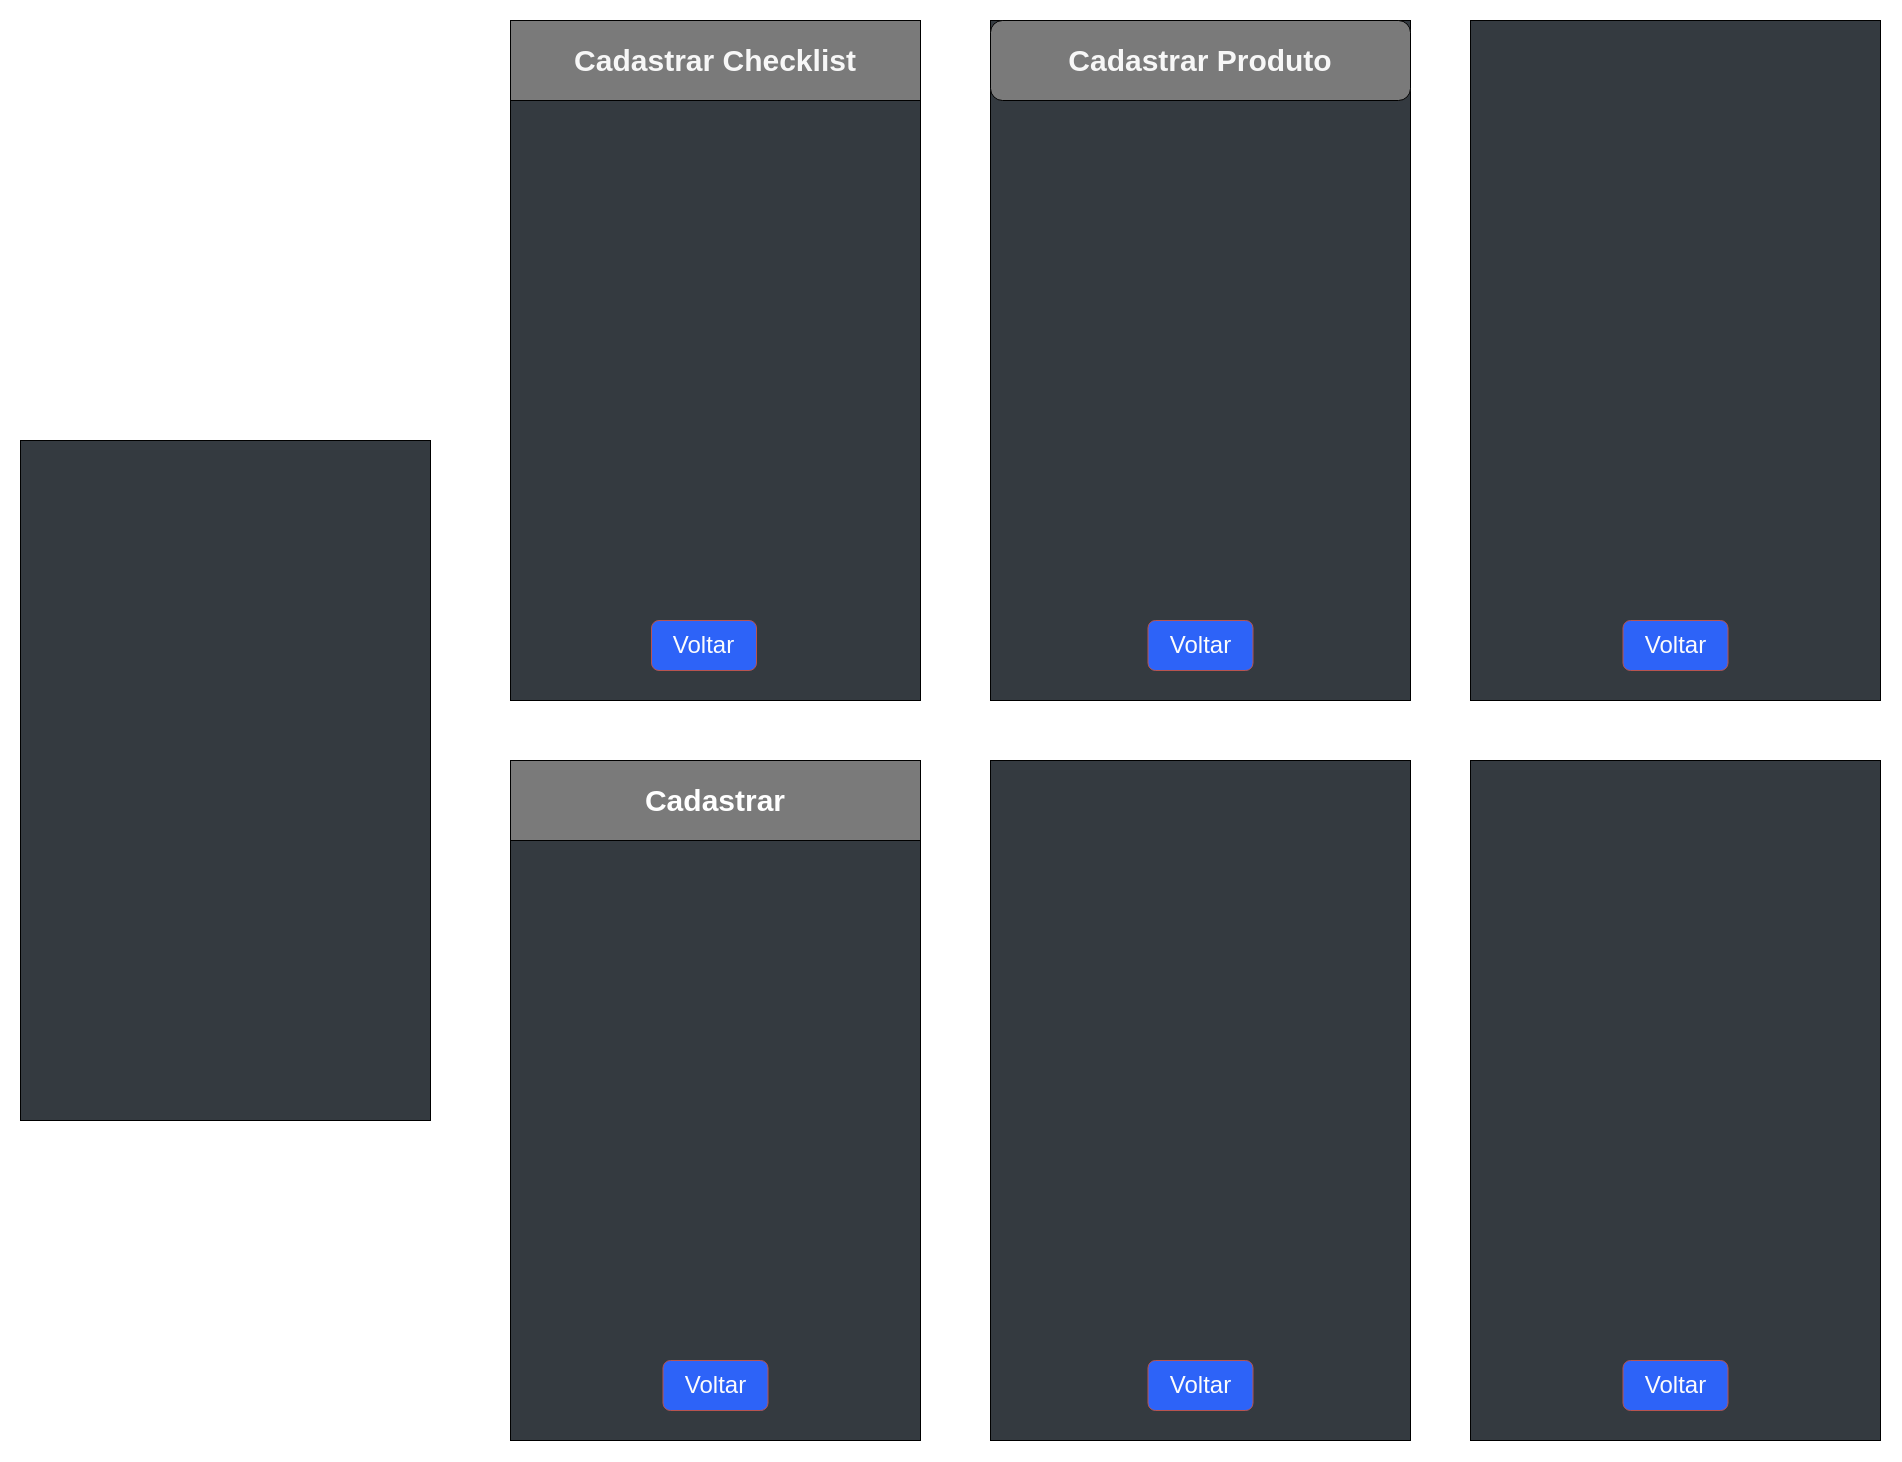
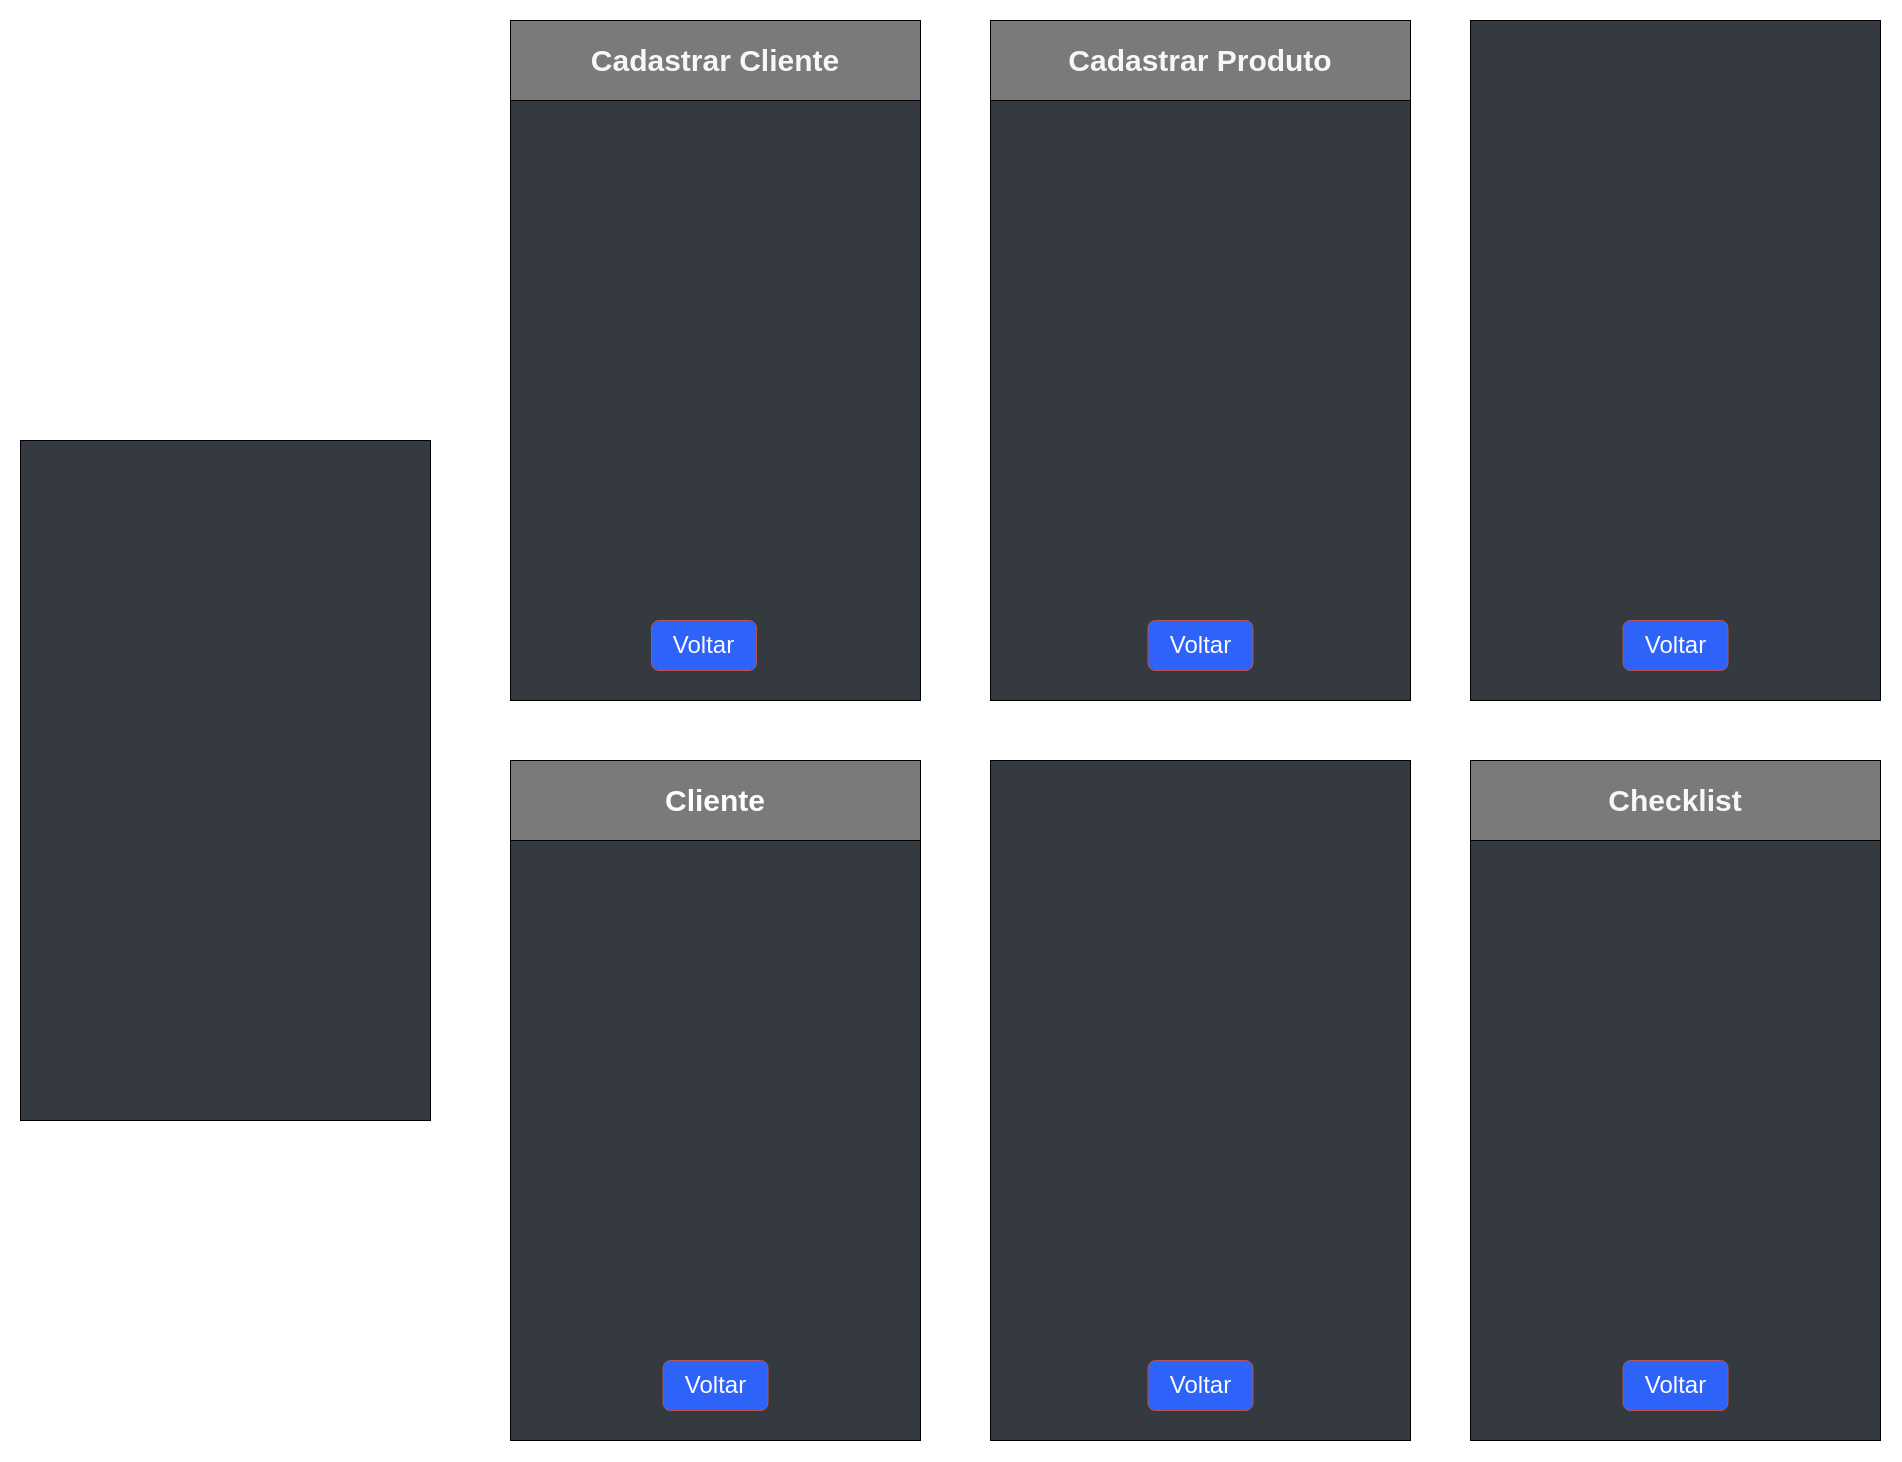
node "Cadastrar Checklist": label "Cadastrar Checklist" -> "Cadastrar Cliente"
node "Cadastrar Produto": shape rounded rectangle -> rectangle
node "Cadastrar": label "Cadastrar" -> "Cliente"
node "Checklist": added
